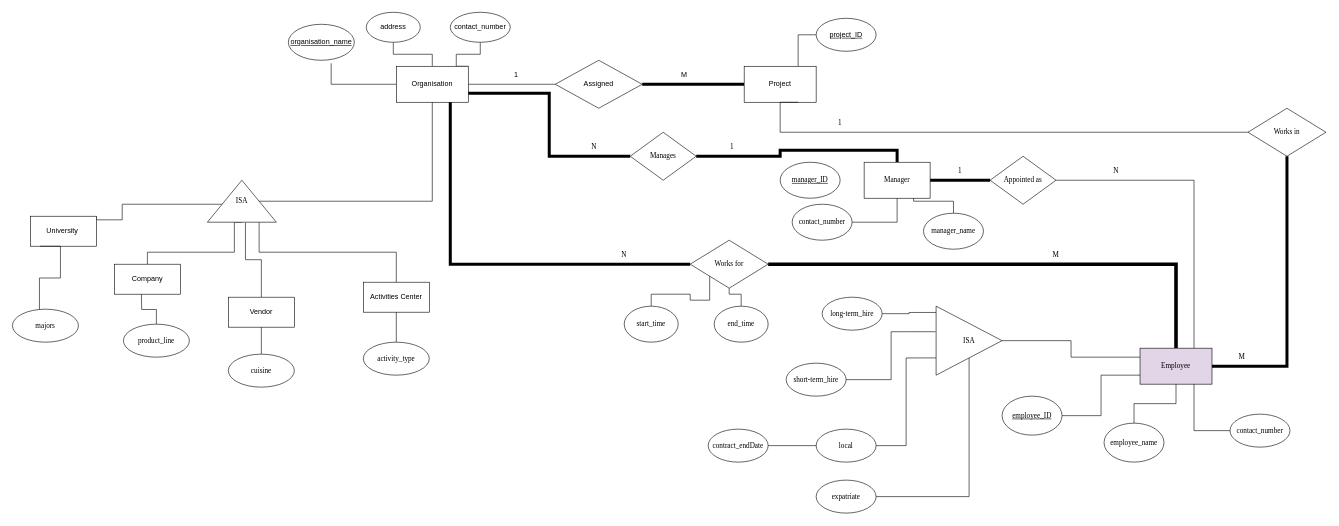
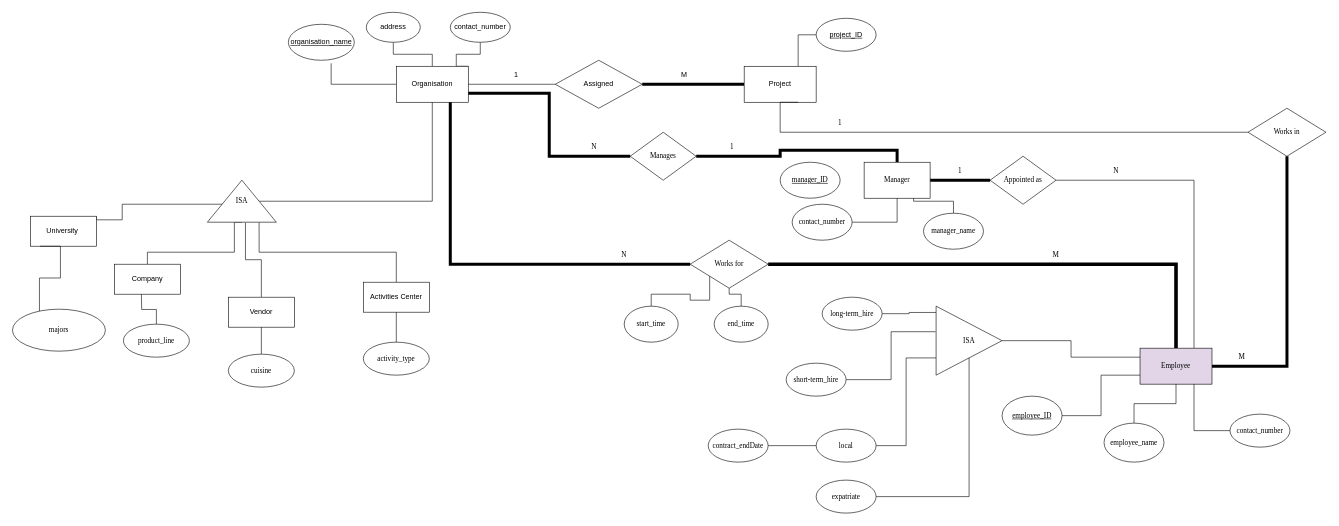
node "majors": size 66x33 -> 93x42
